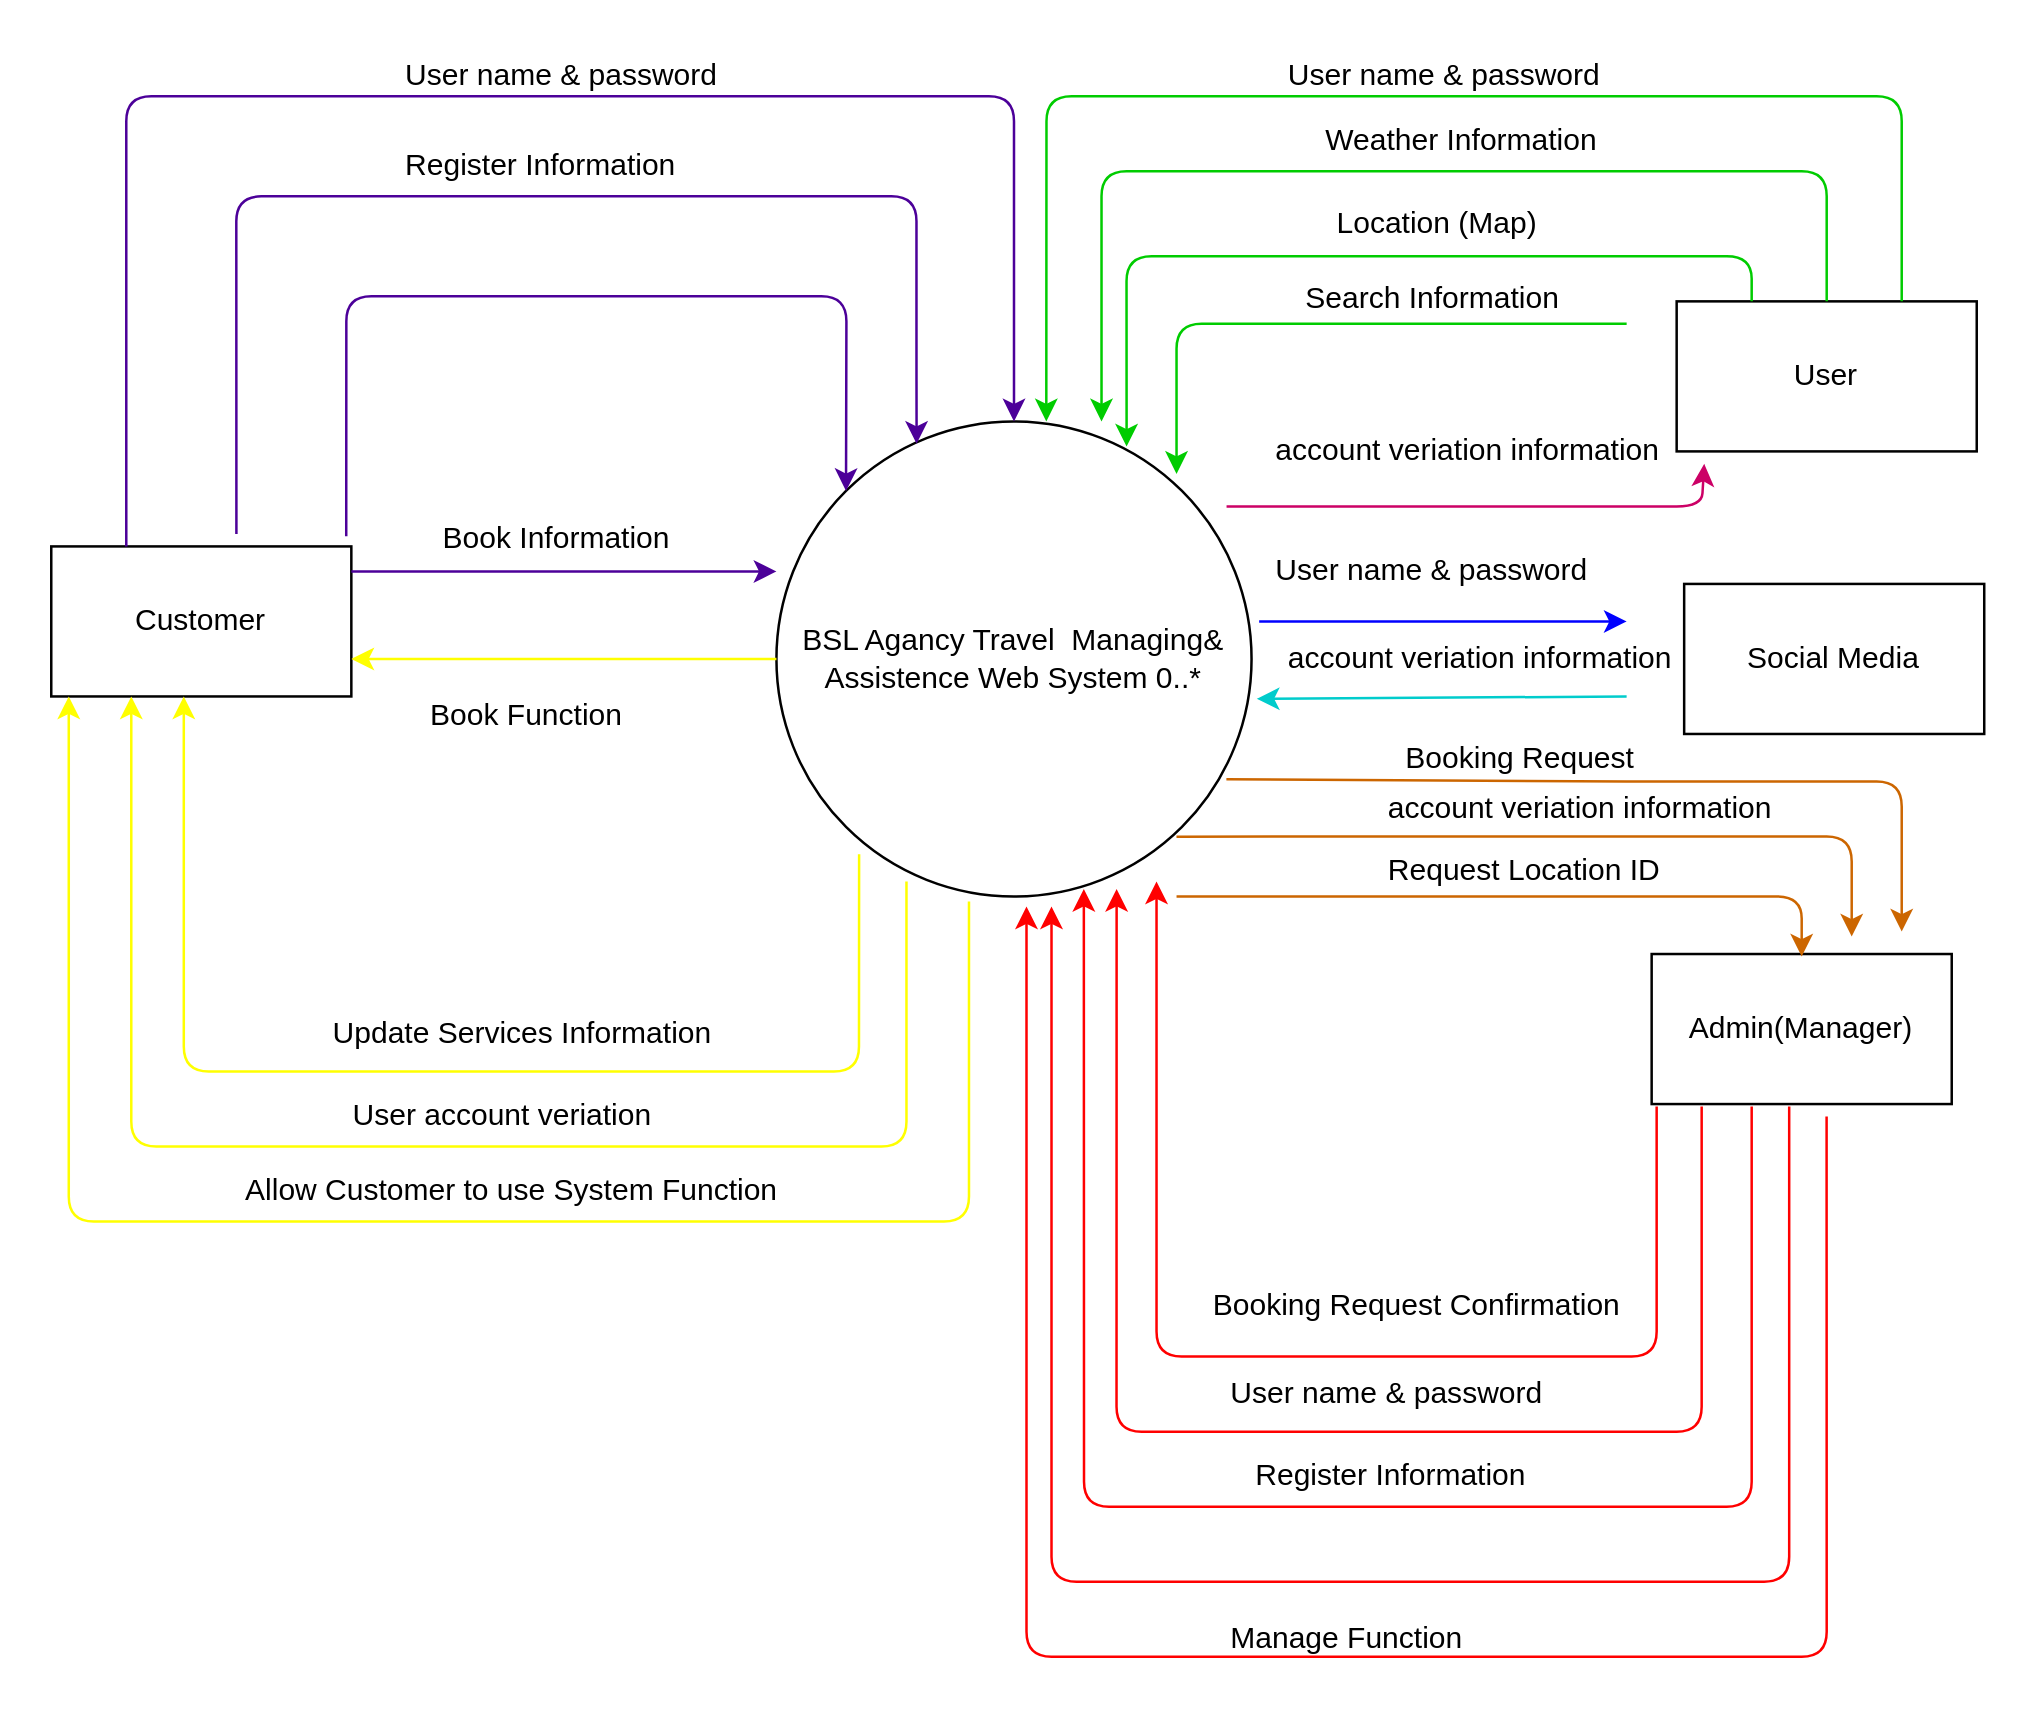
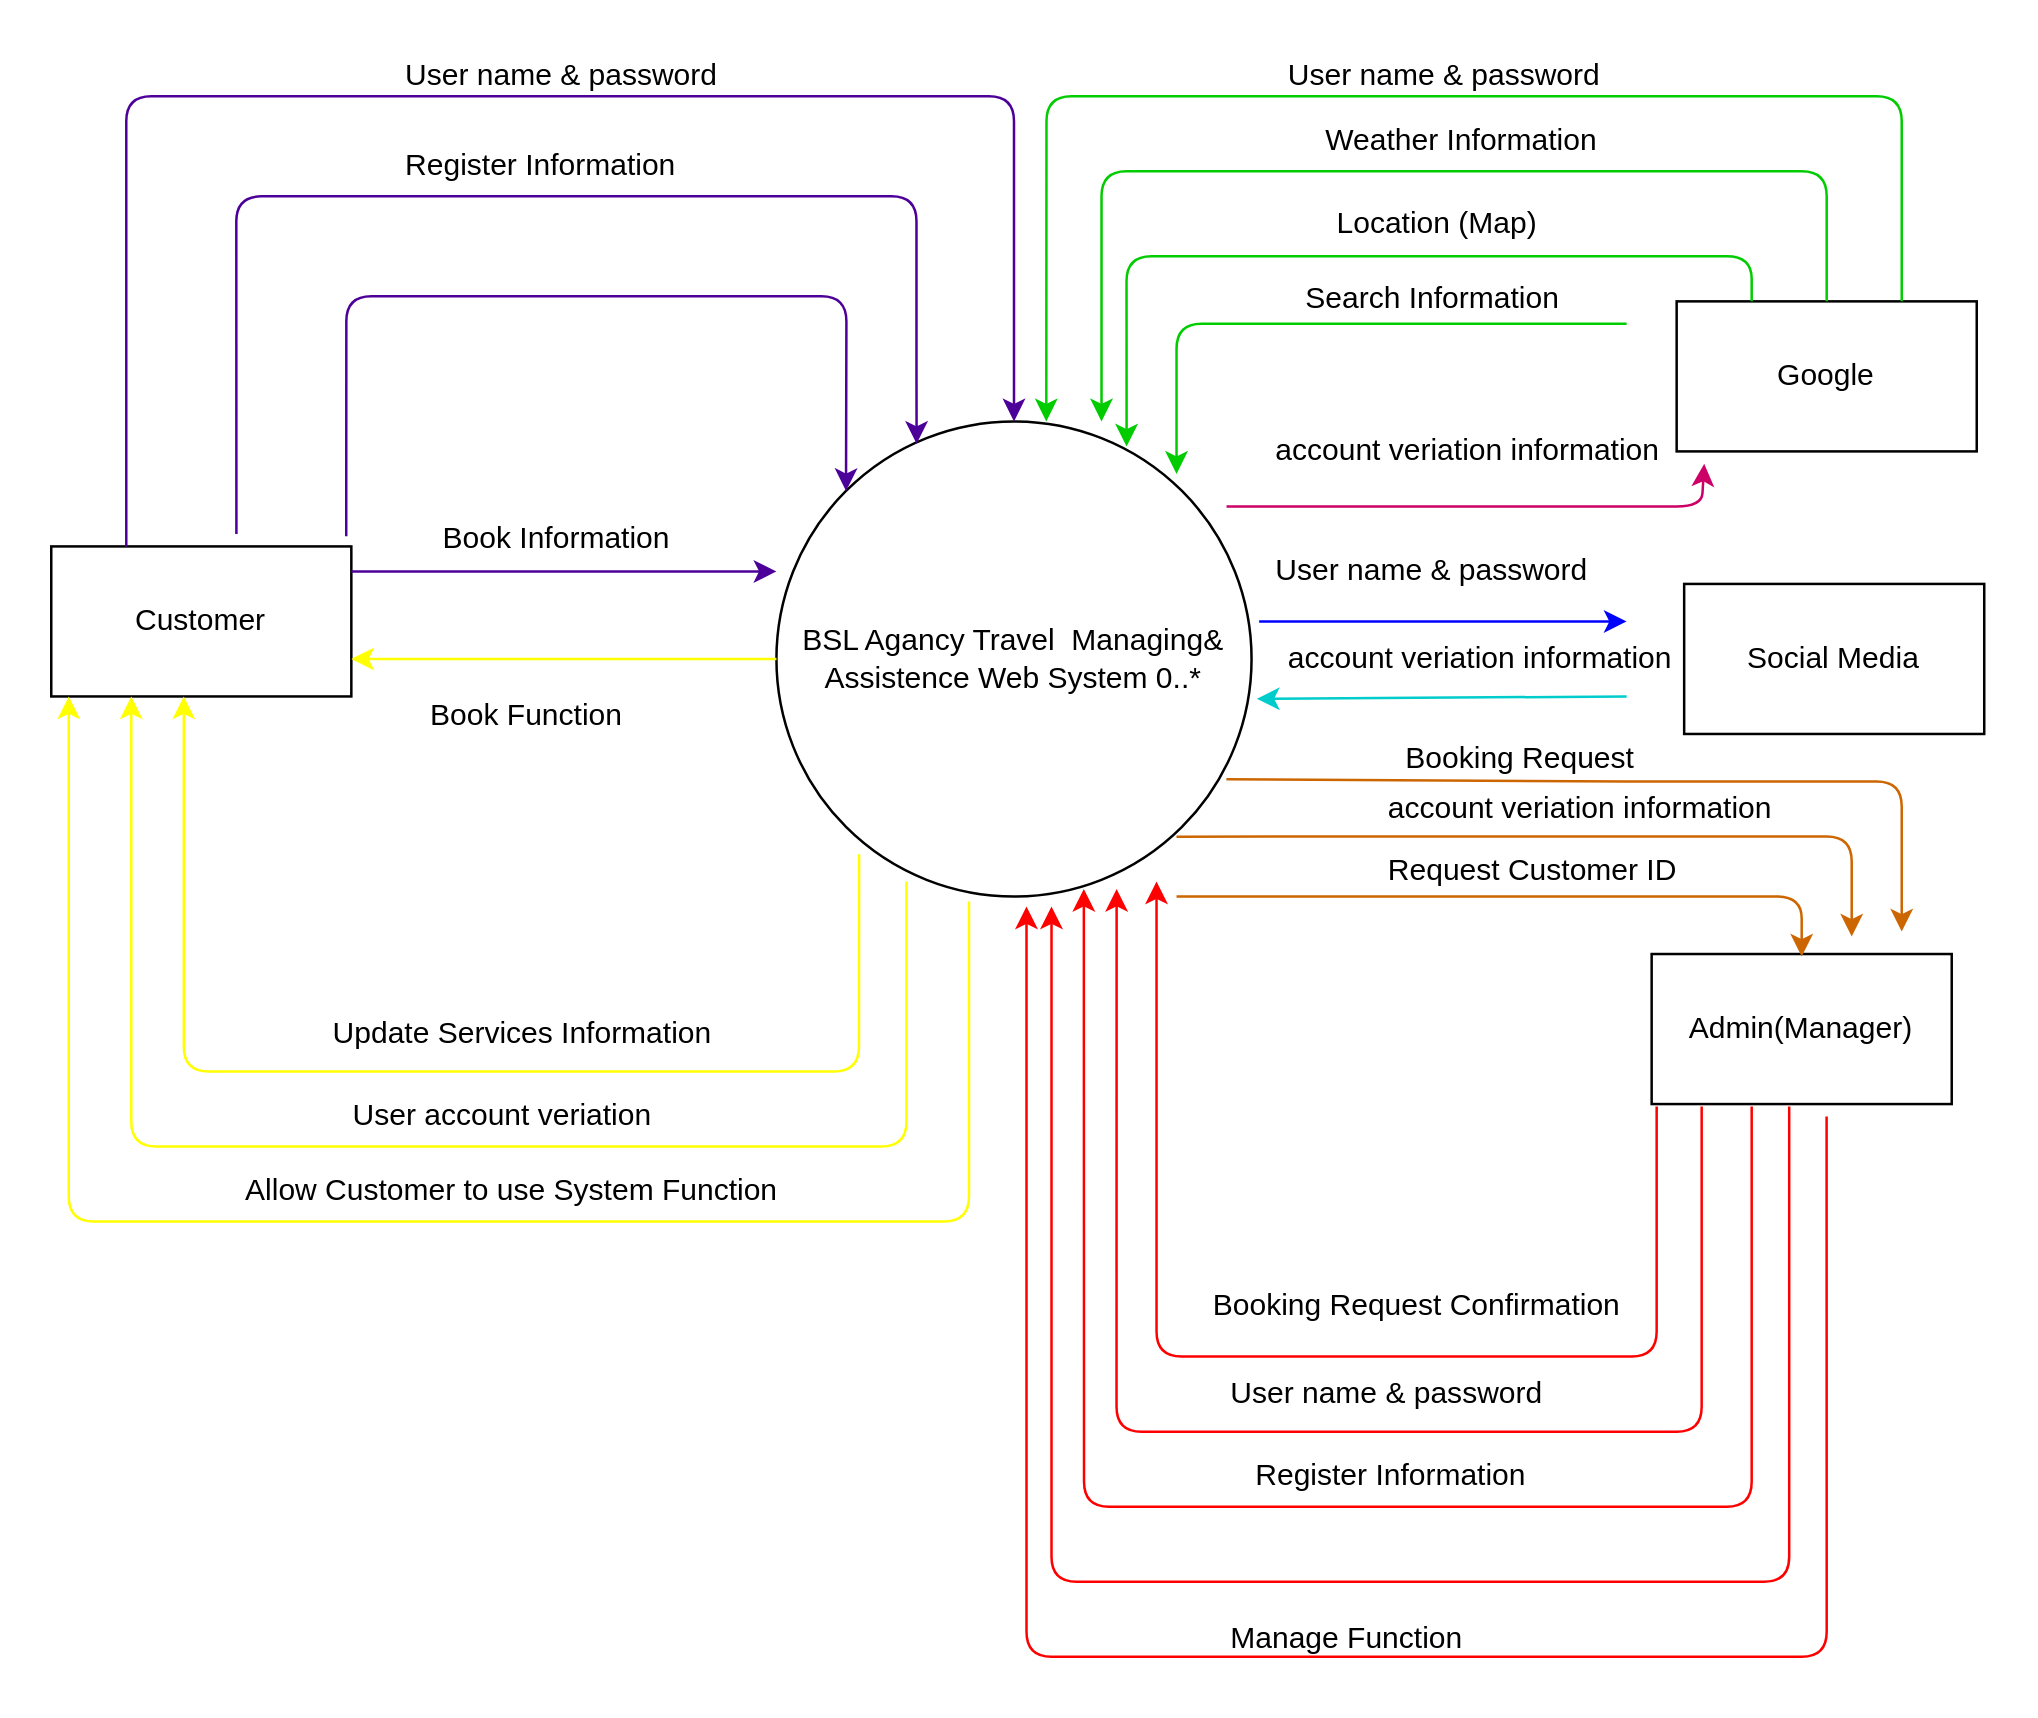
node "User": label "User" -> "Google"
node "Request Location ID": label "Request Location ID" -> "Request Customer ID"
